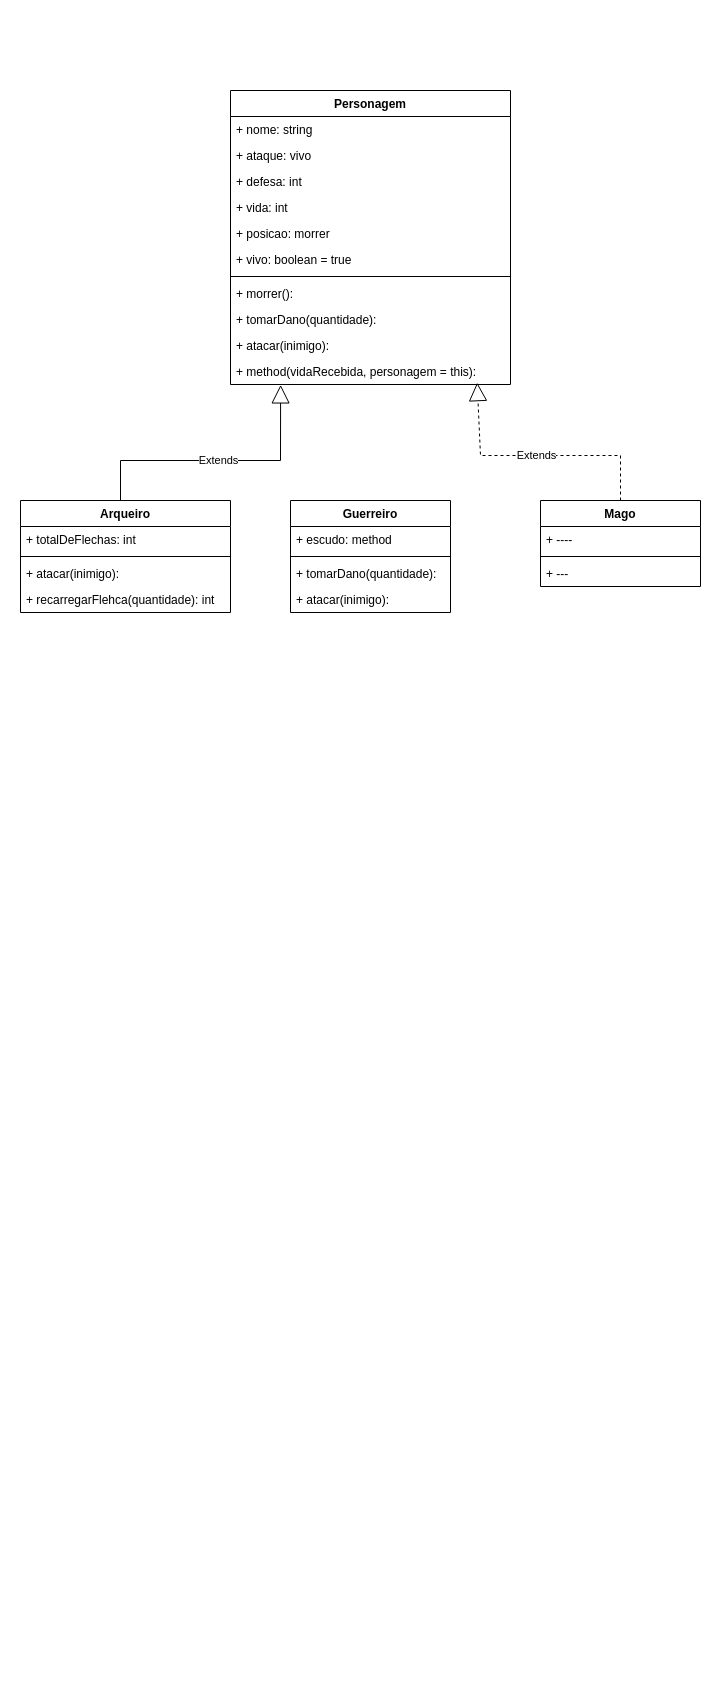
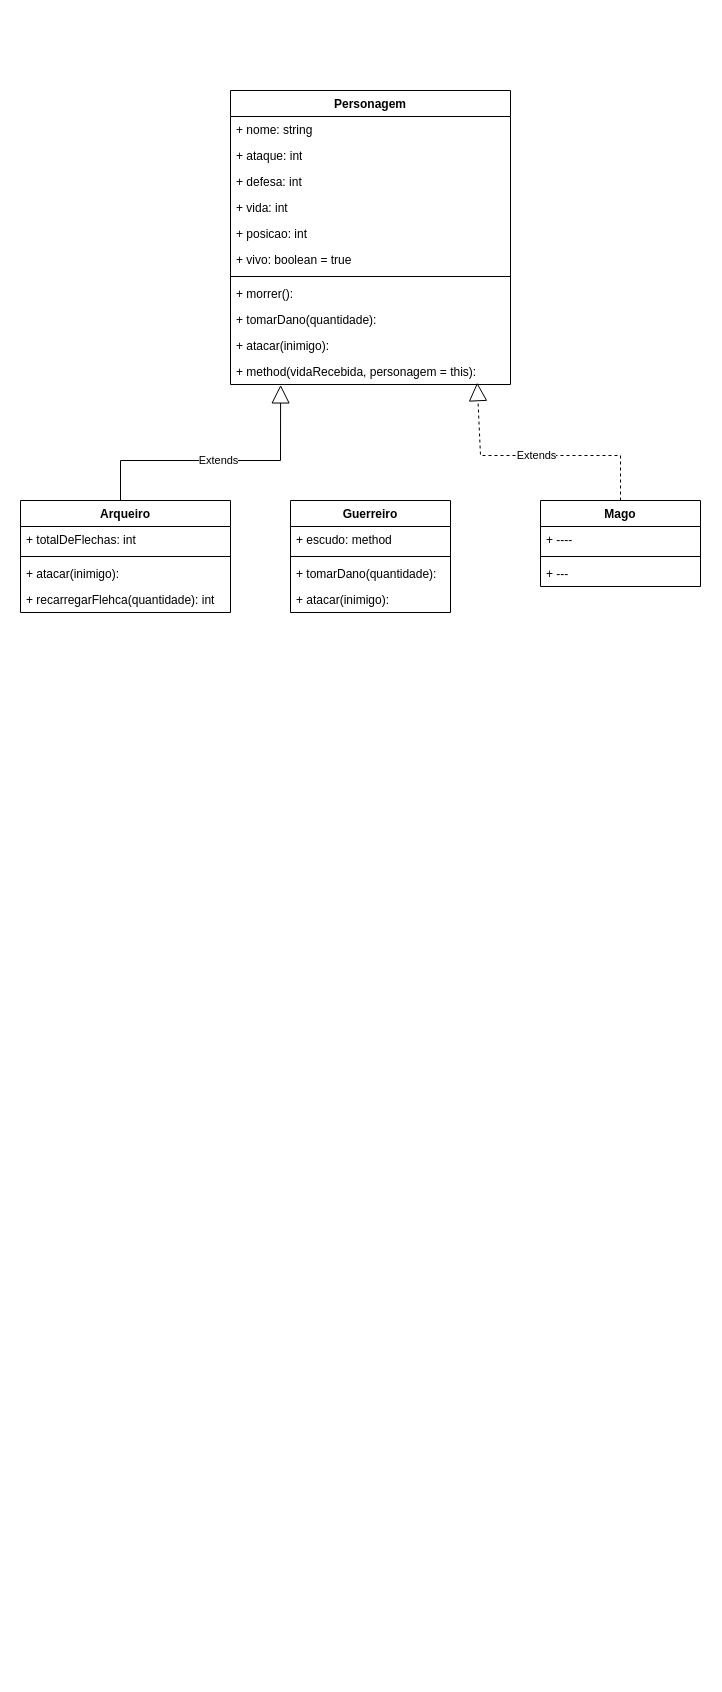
node "+ ataque: vivo": label "+ ataque: vivo" -> "+ ataque: int"
node "+ posicao: morrer": label "+ posicao: morrer" -> "+ posicao: int"
